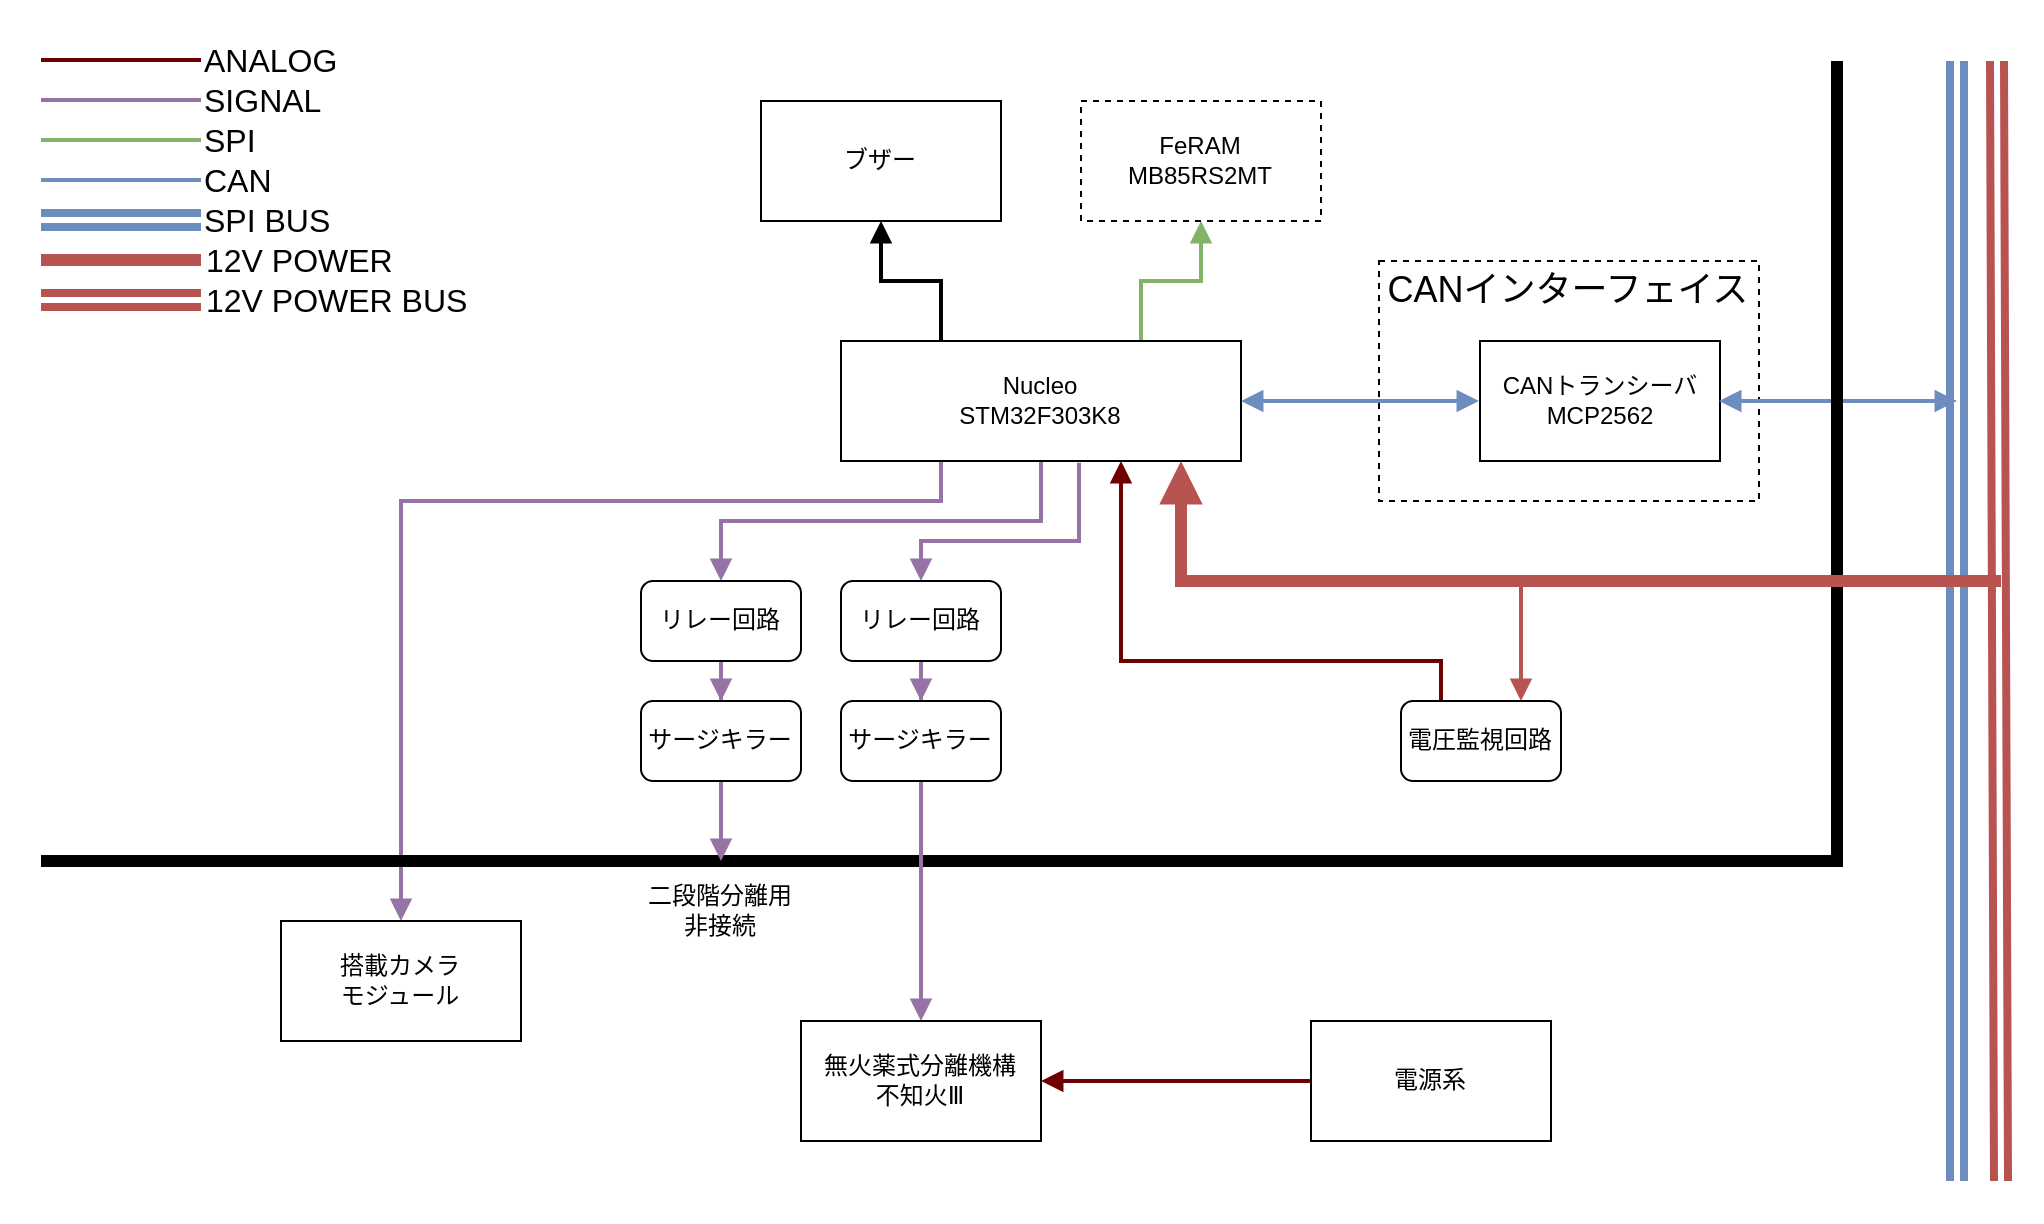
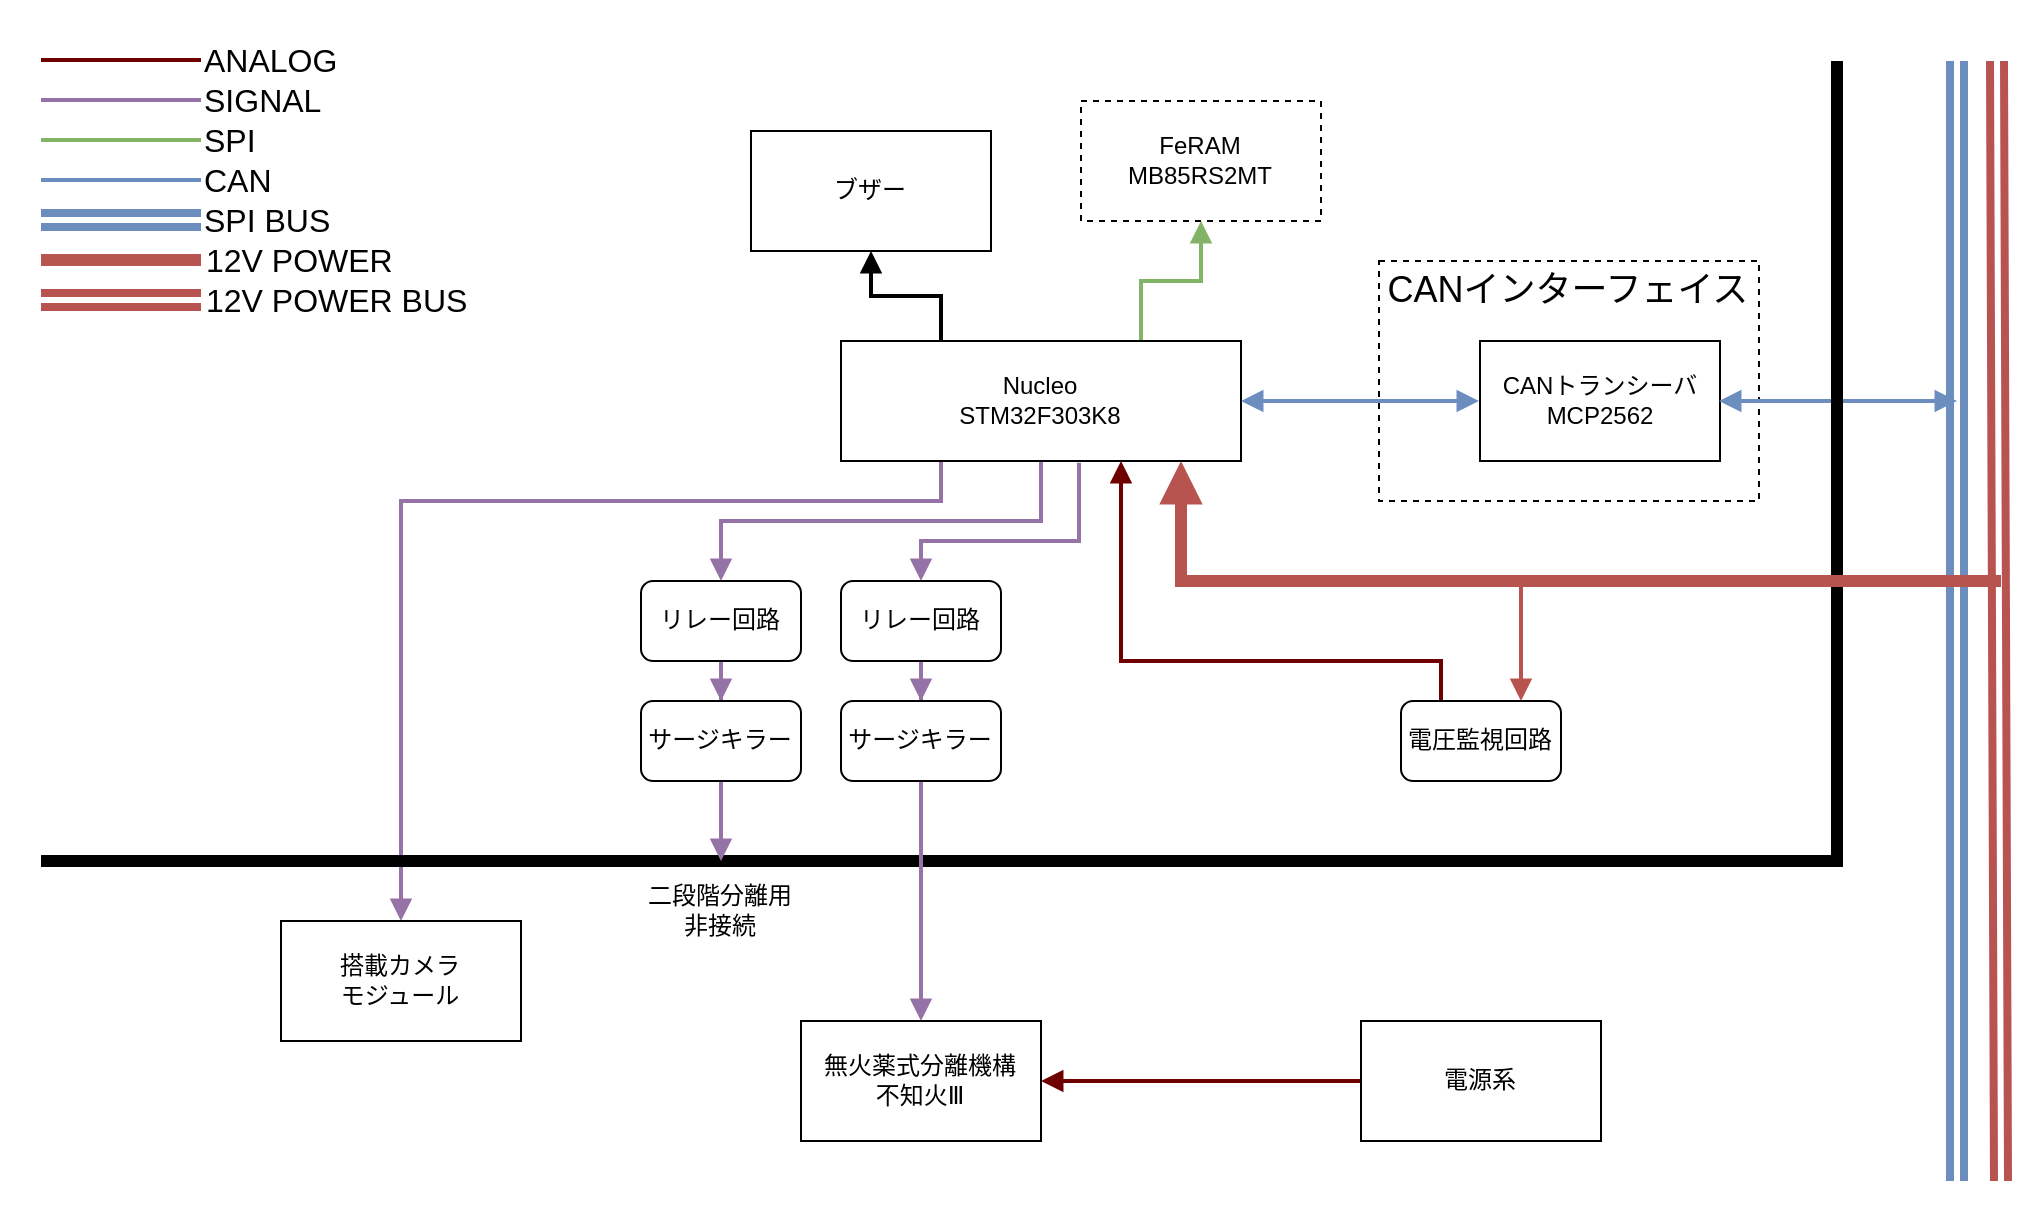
node "ブザー": moved (881, 161) -> (871, 191)
node "電源系": moved (1431, 1081) -> (1481, 1081)
